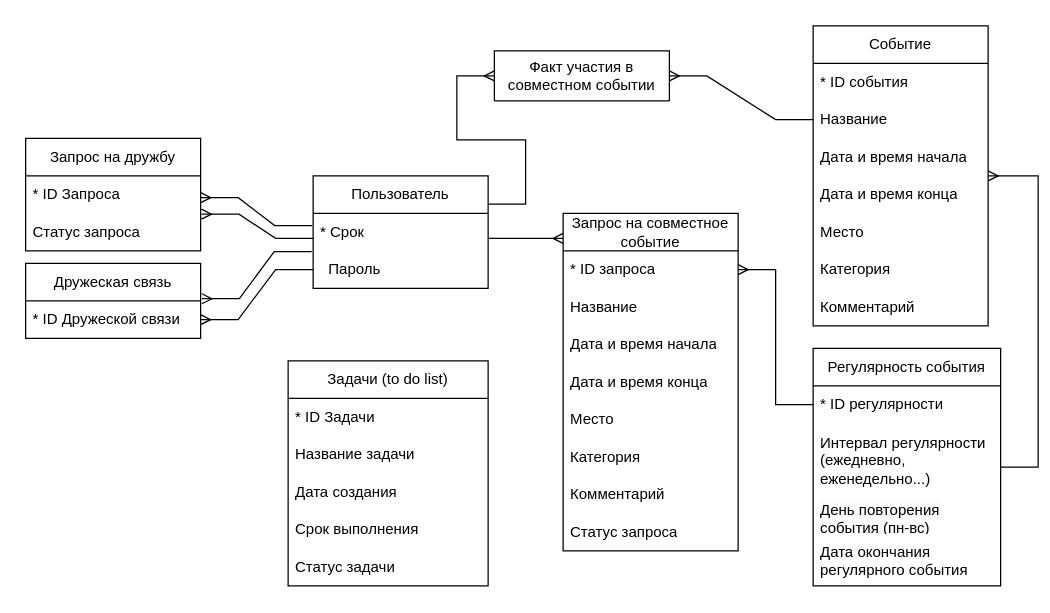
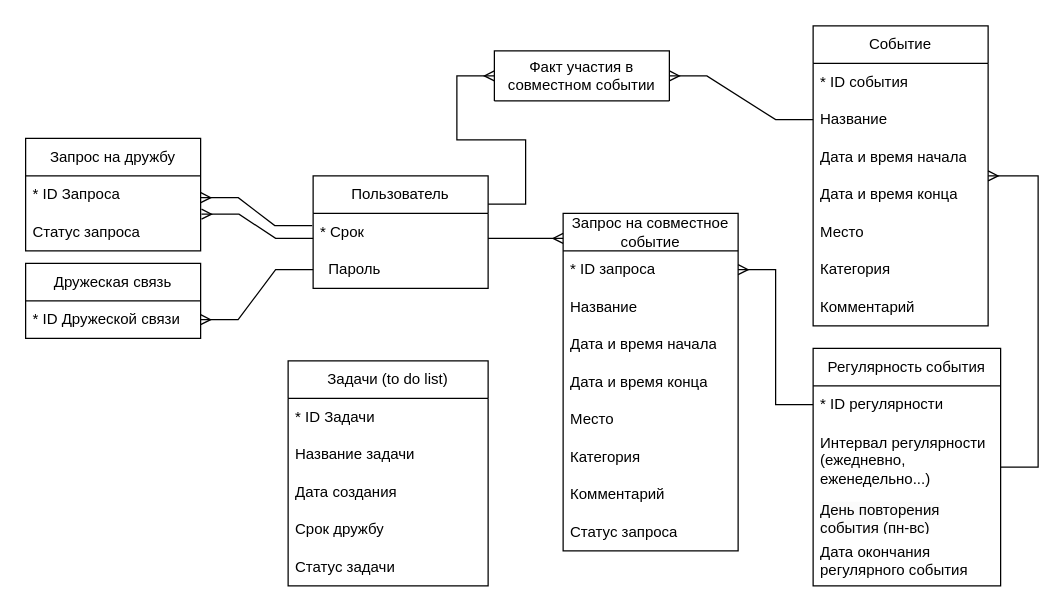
edge "* Срок" -> "* ID Дружеской связи": removed
node "Срок выполнения": label "Срок выполнения" -> "Срок дружбу"
